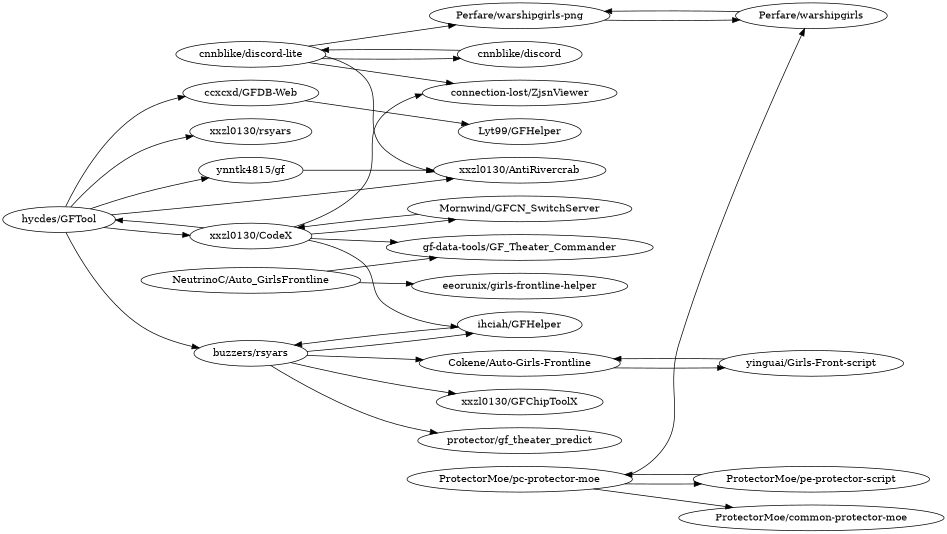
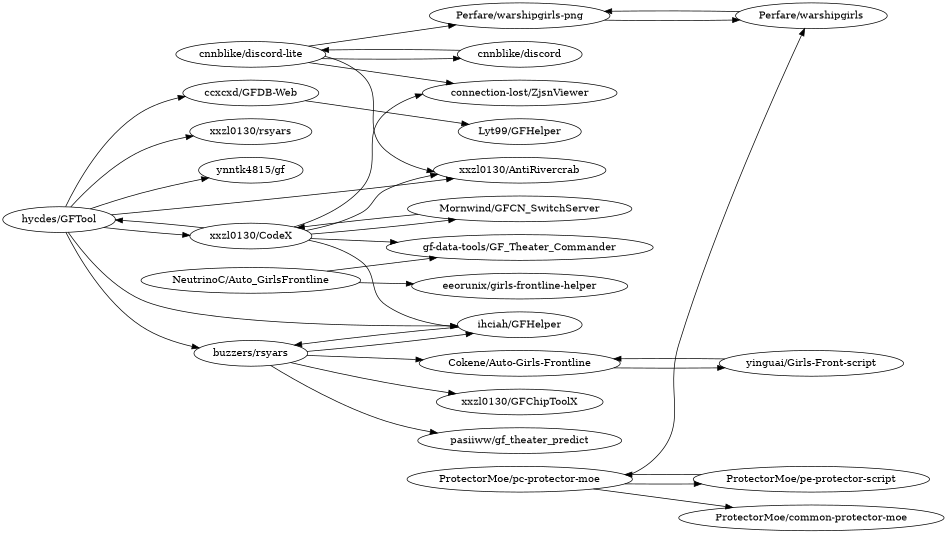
edge "ynntk4815/gf" -> "xxzl0130/AntiRivercrab": now "xxzl0130/CodeX" -> "xxzl0130/AntiRivercrab"
edge "hycdes/GFTool" -> "ihciah/GFHelper": added
node "protector/gf_theater_predict": label "protector/gf_theater_predict" -> "pasiiww/gf_theater_predict"
